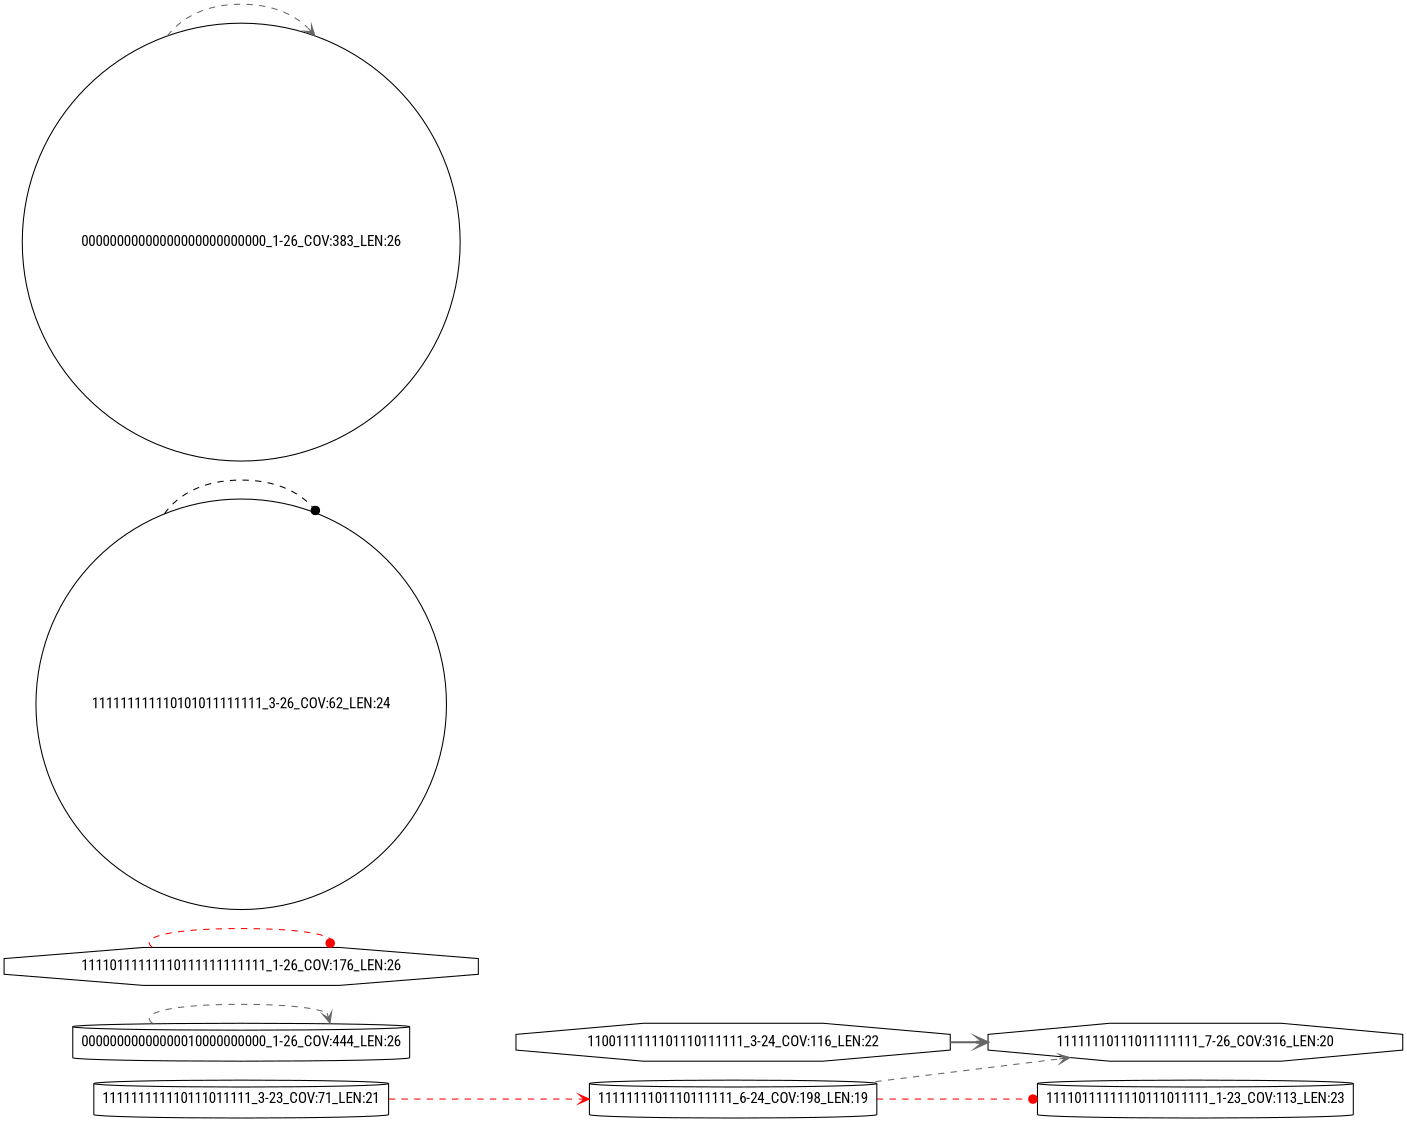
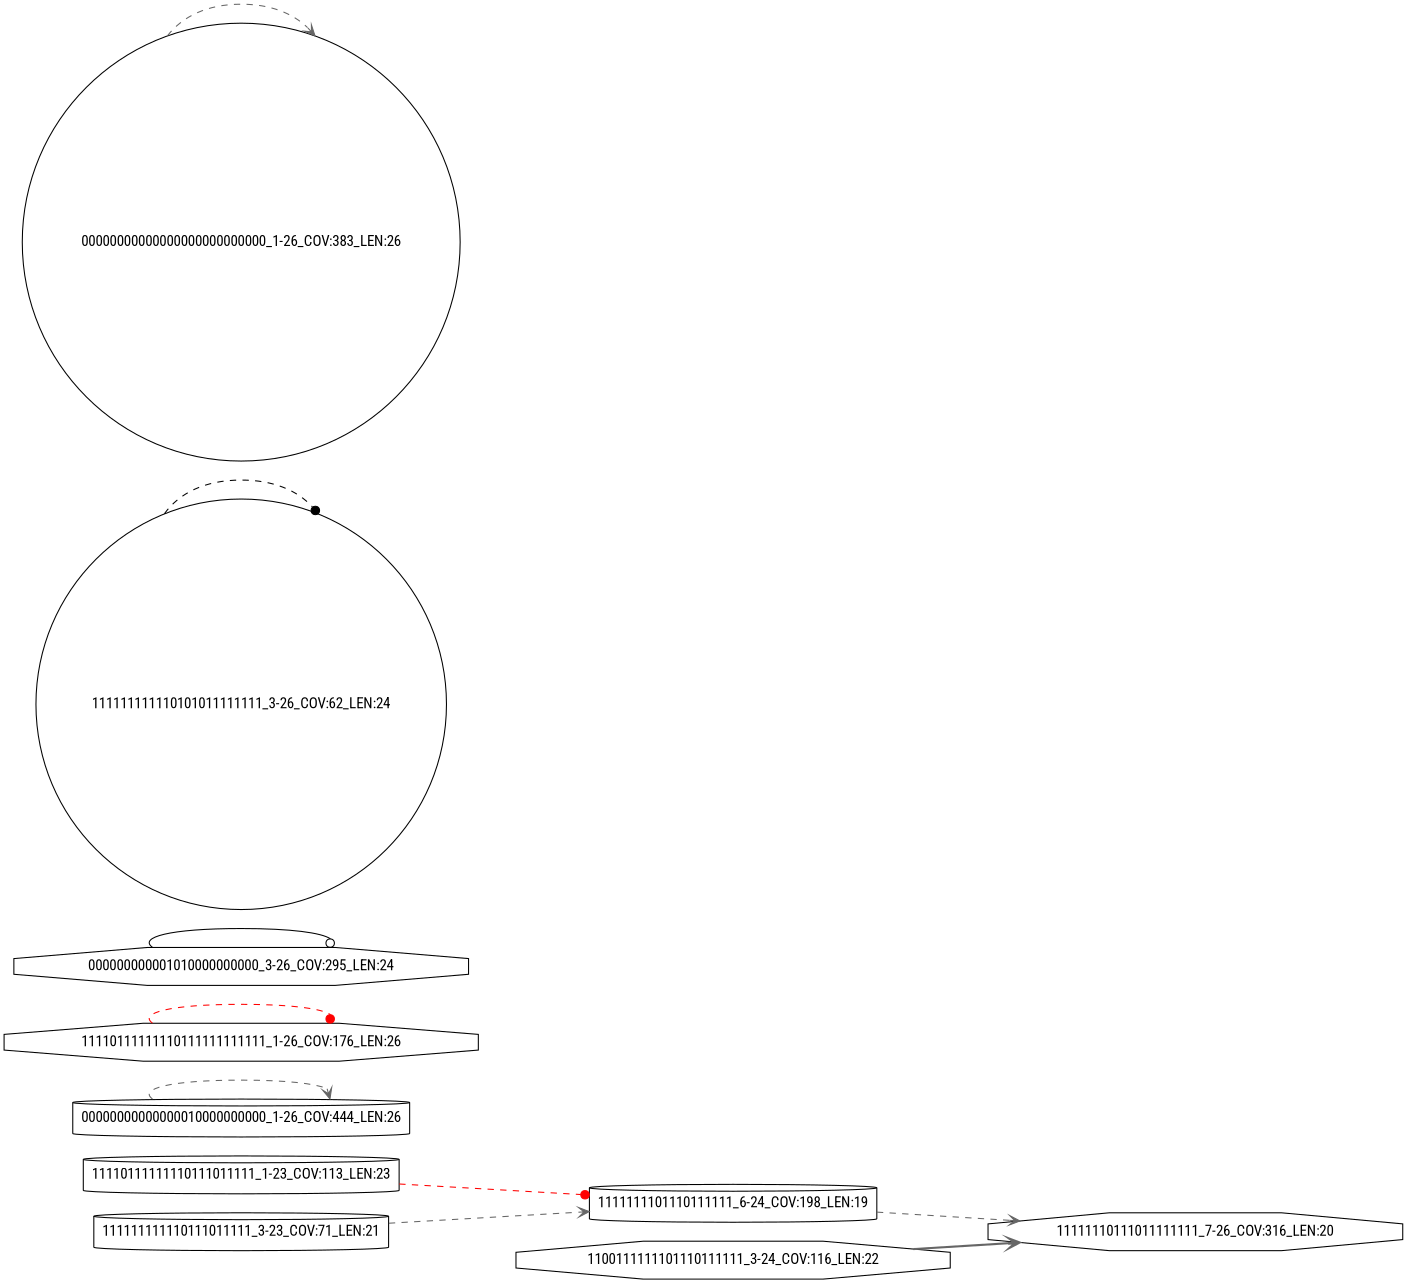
node "000000000001010000000000_3-26_COV:295_LEN:24": added
edge "111111111110111011111_3-23_COV:71_LEN:21" -> "1111111101110111111_6-24_COV:198_LEN:19": color red -> gray40
edge "1111111101110111111_6-24_COV:198_LEN:19" -> "11110111111110111011111_1-23_COV:113_LEN:23": reversed
